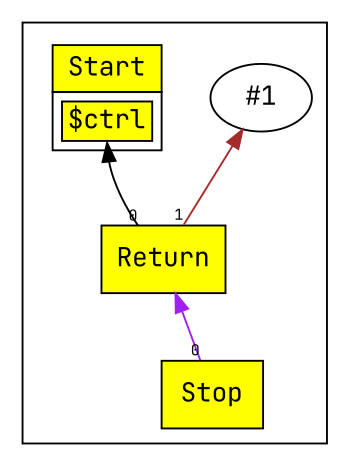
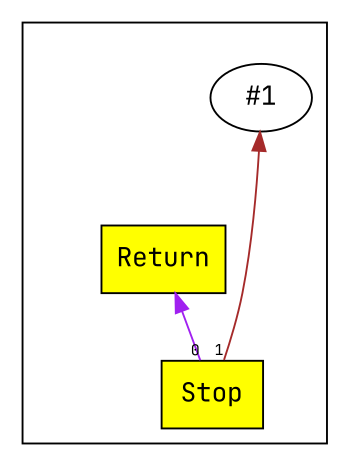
node "Start": removed
edge "Return" -> "#1": now "Stop" -> "#1"
